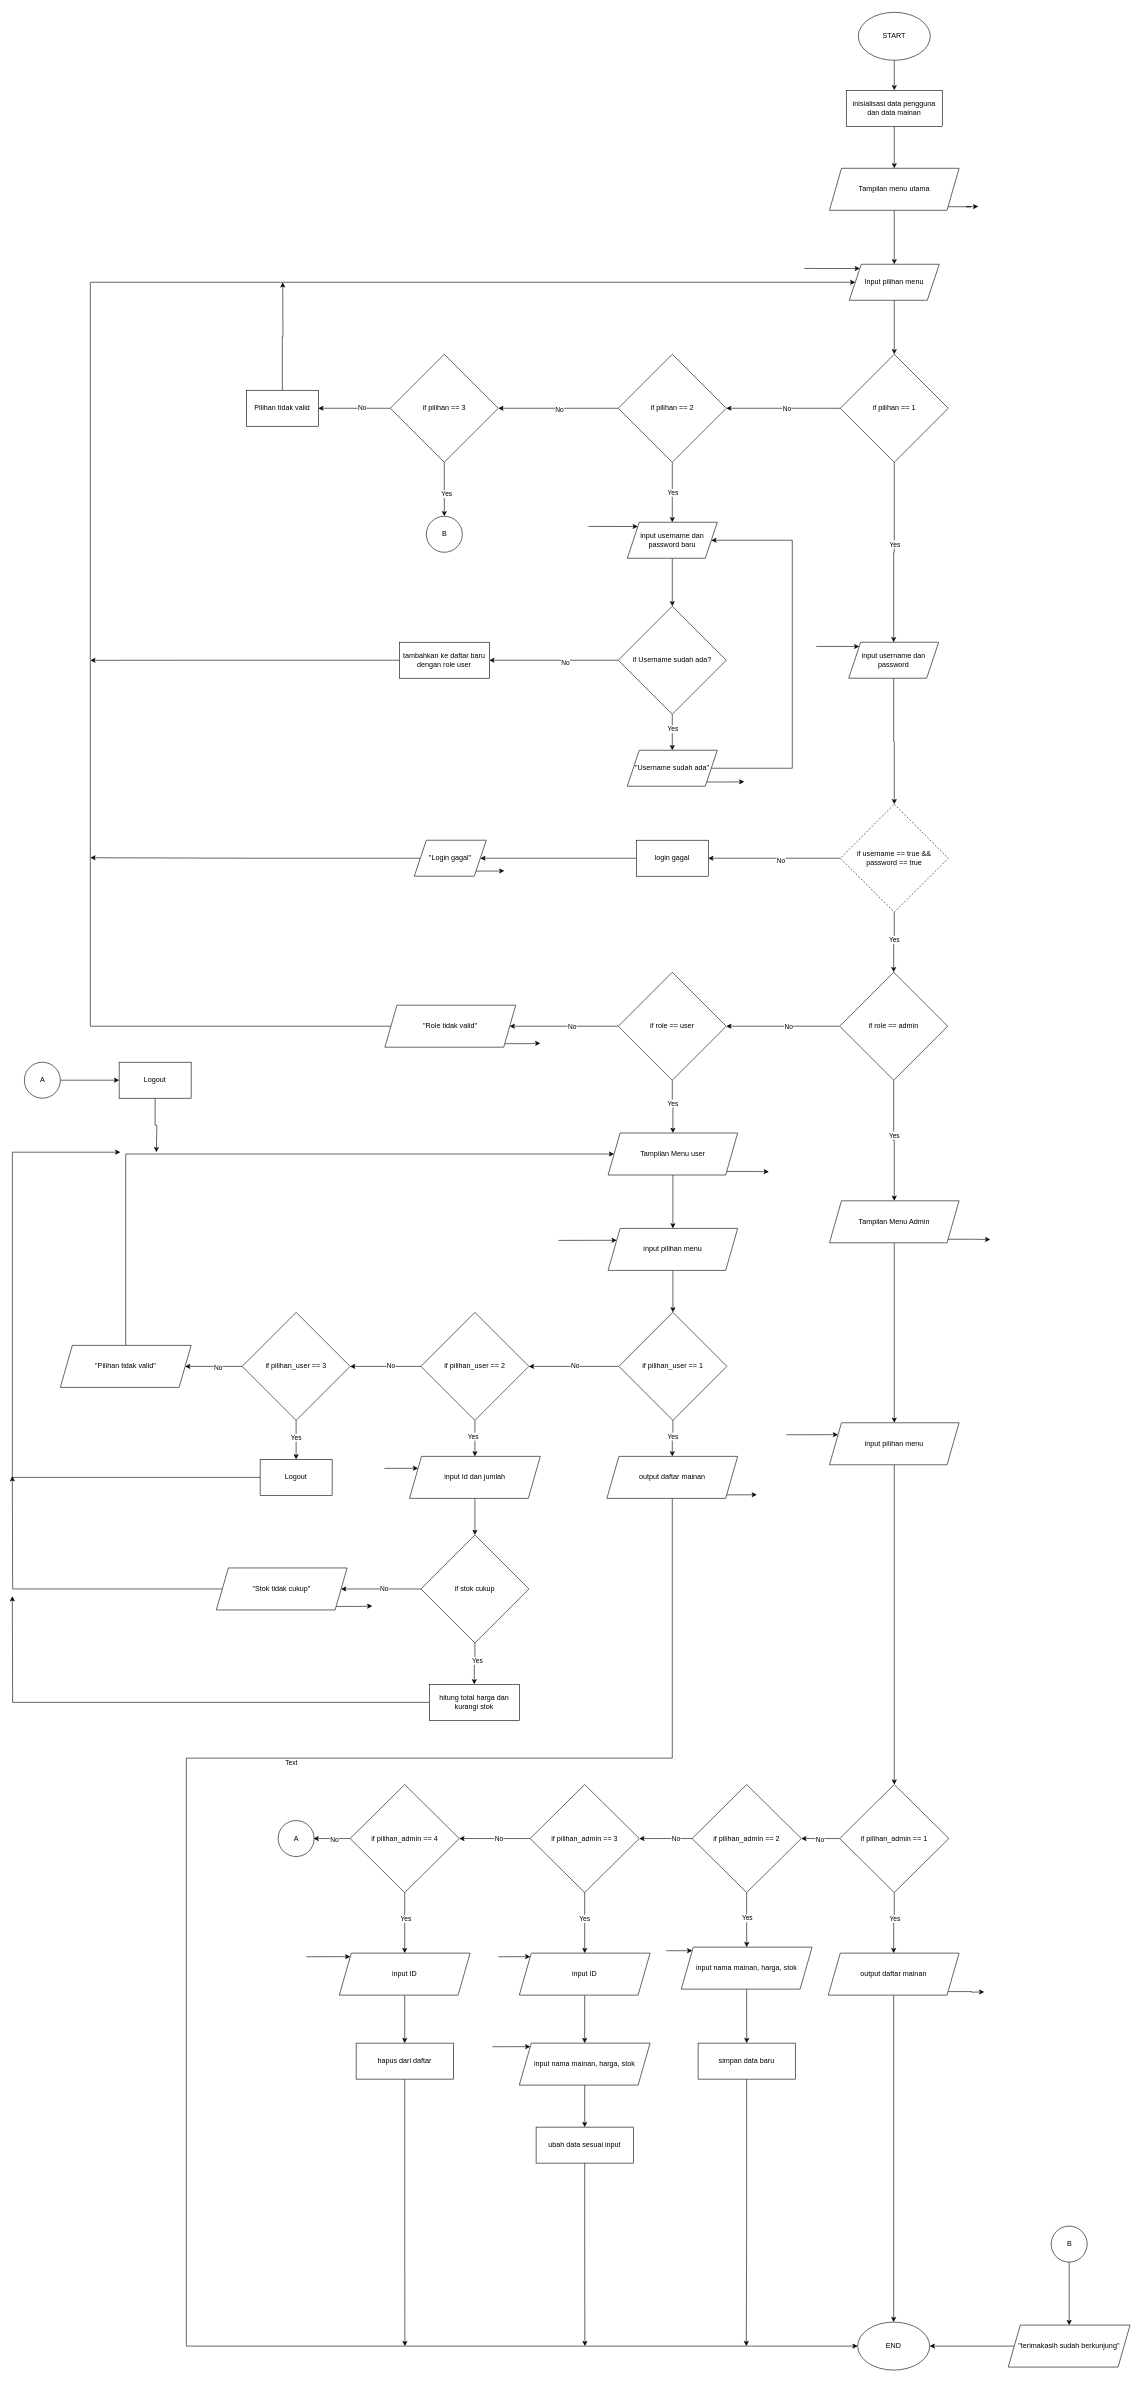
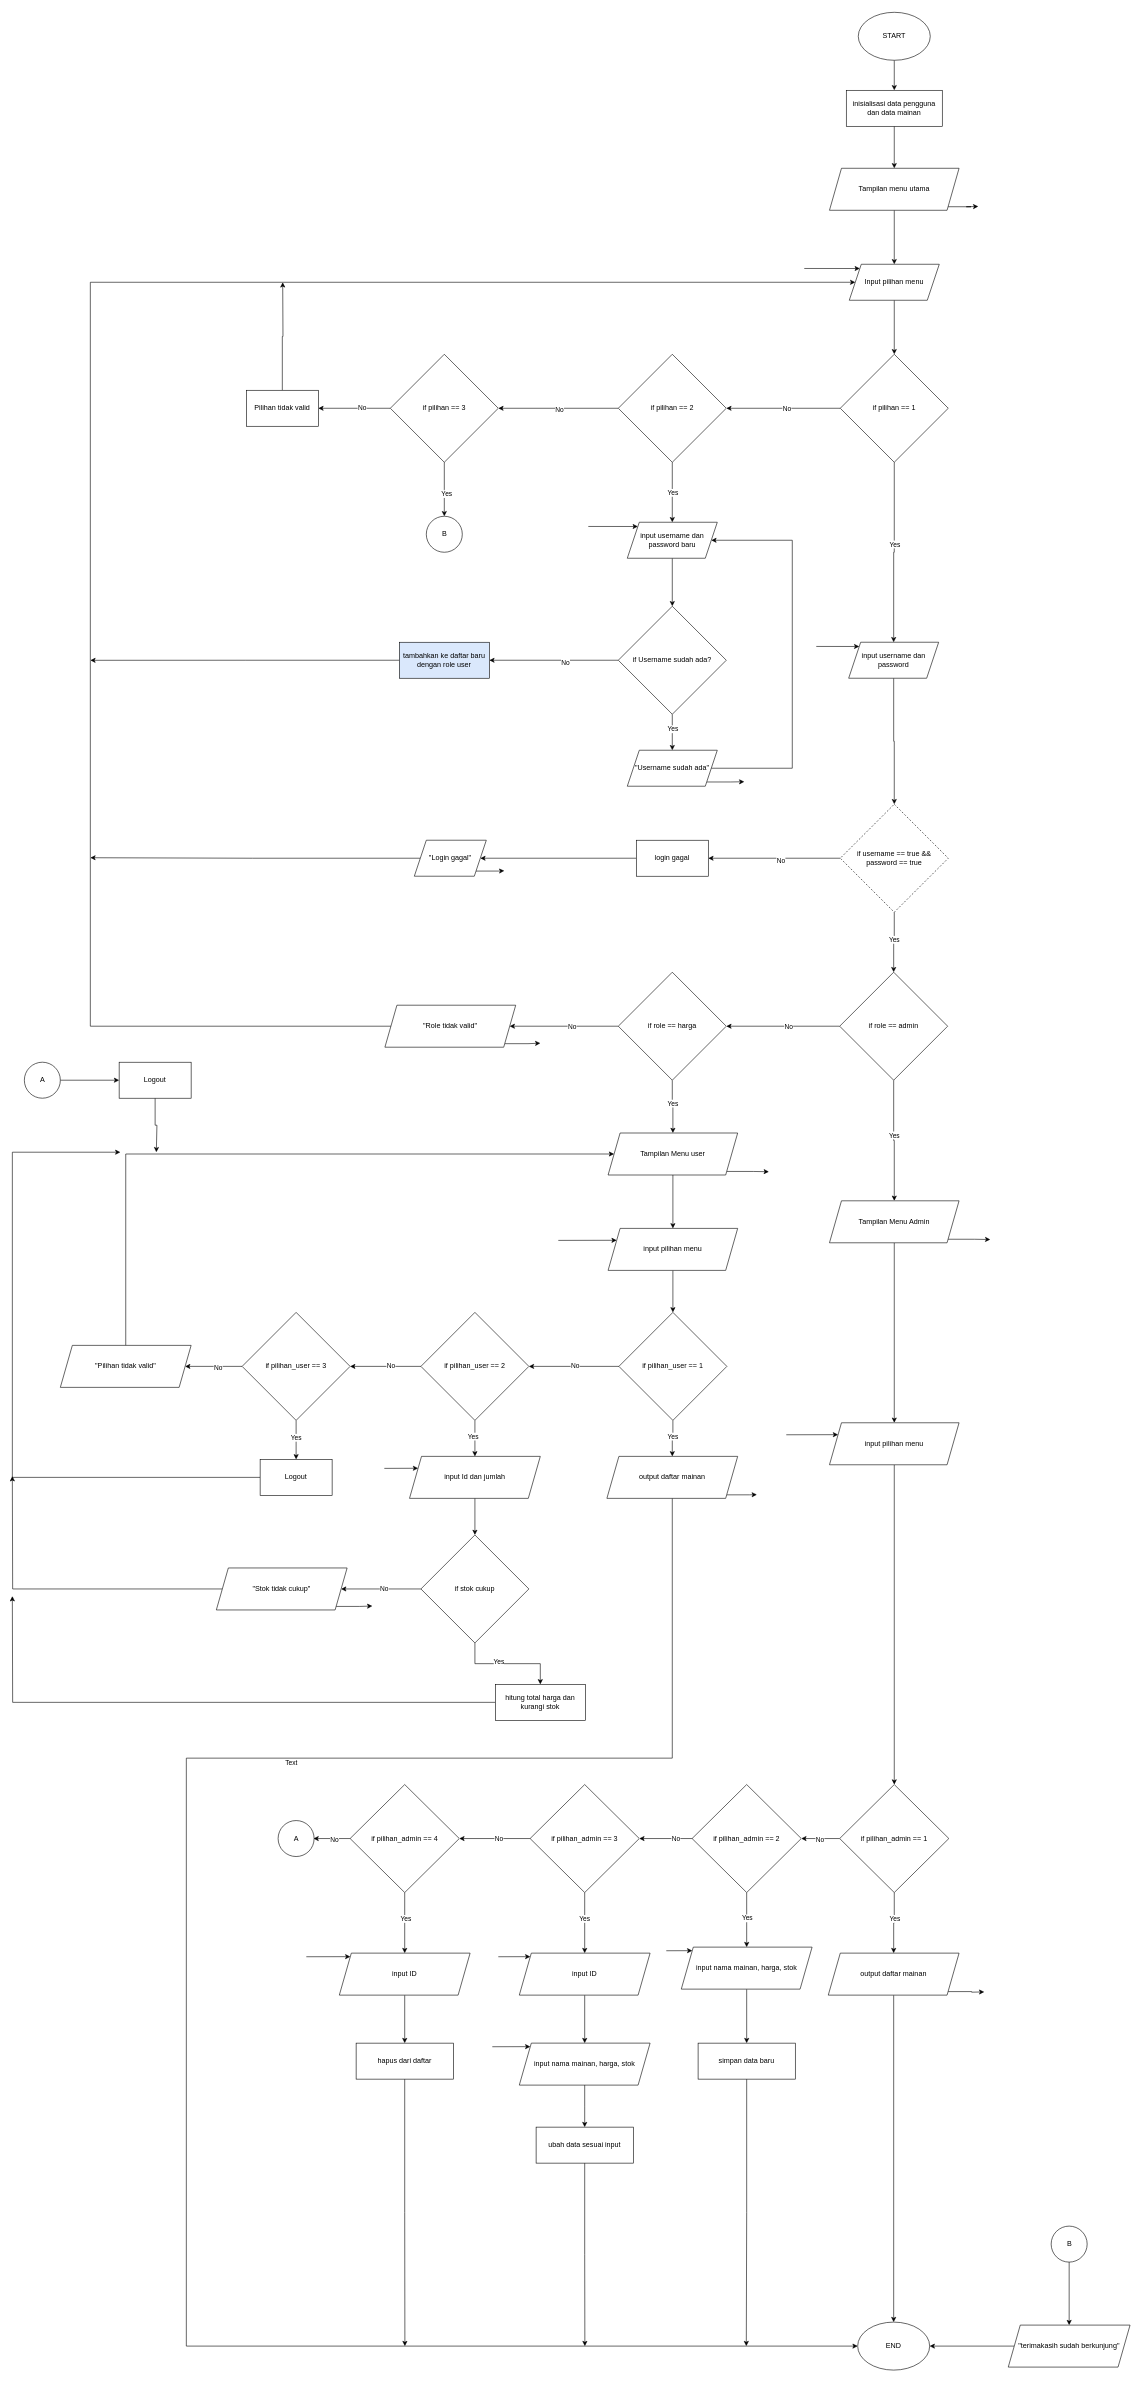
node "tambahkan ke daftar baru dengan role user": fillcolor #ffffff -> #dae8fc
node "if role == user": label "if role == user" -> "if role == harga"
node "hitung total harga dan kurangi stok": moved (474, 1703) -> (540, 1703)
